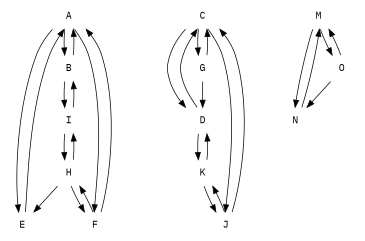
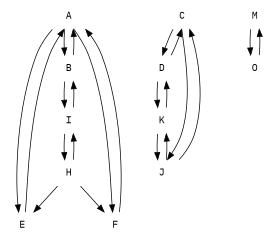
node "G": removed
node "N": removed
edge "F" -> "H": removed
